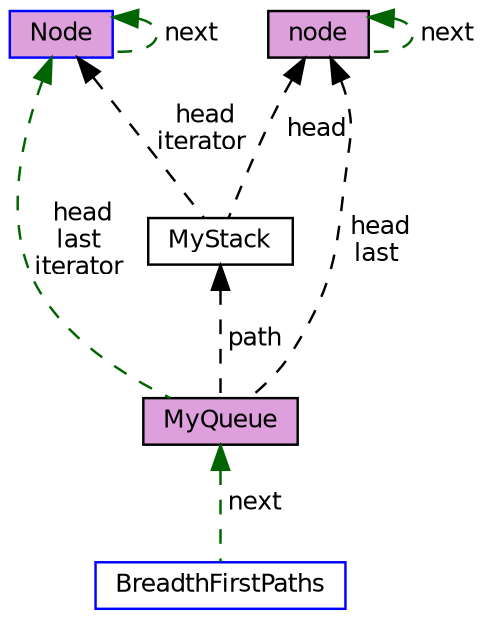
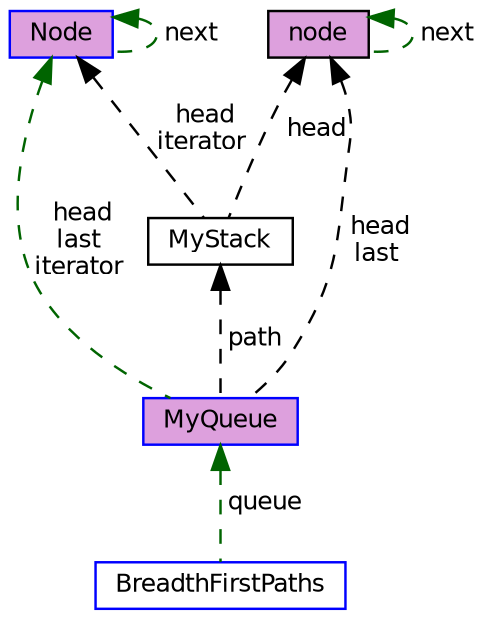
node "MyQueue": color black -> blue
edge "BreadthFirstPaths" -> "MyQueue": label " next" -> " queue"
